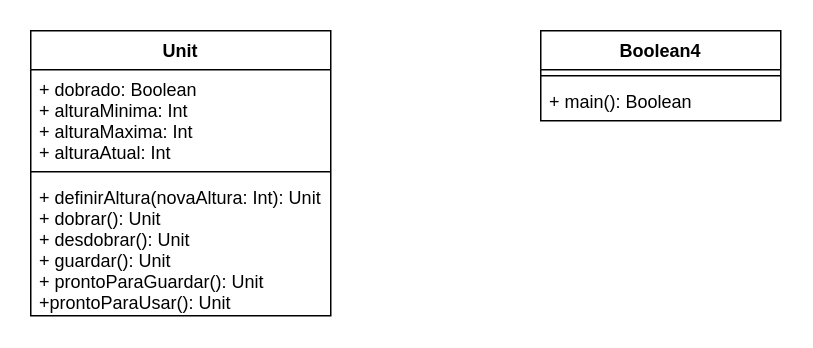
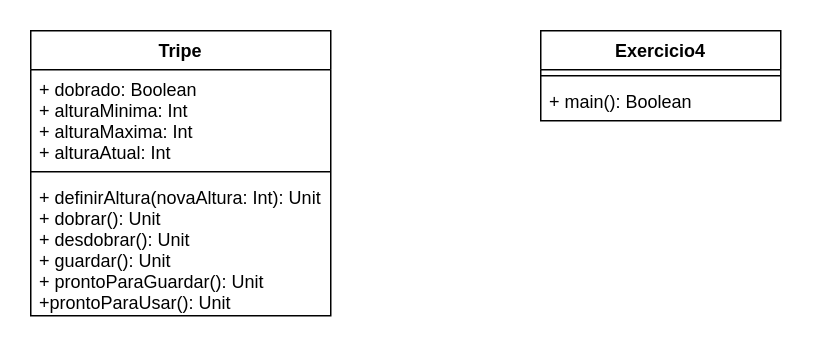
node "Unit": label "Unit" -> "Tripe"
node "Boolean4": label "Boolean4" -> "Exercicio4"
